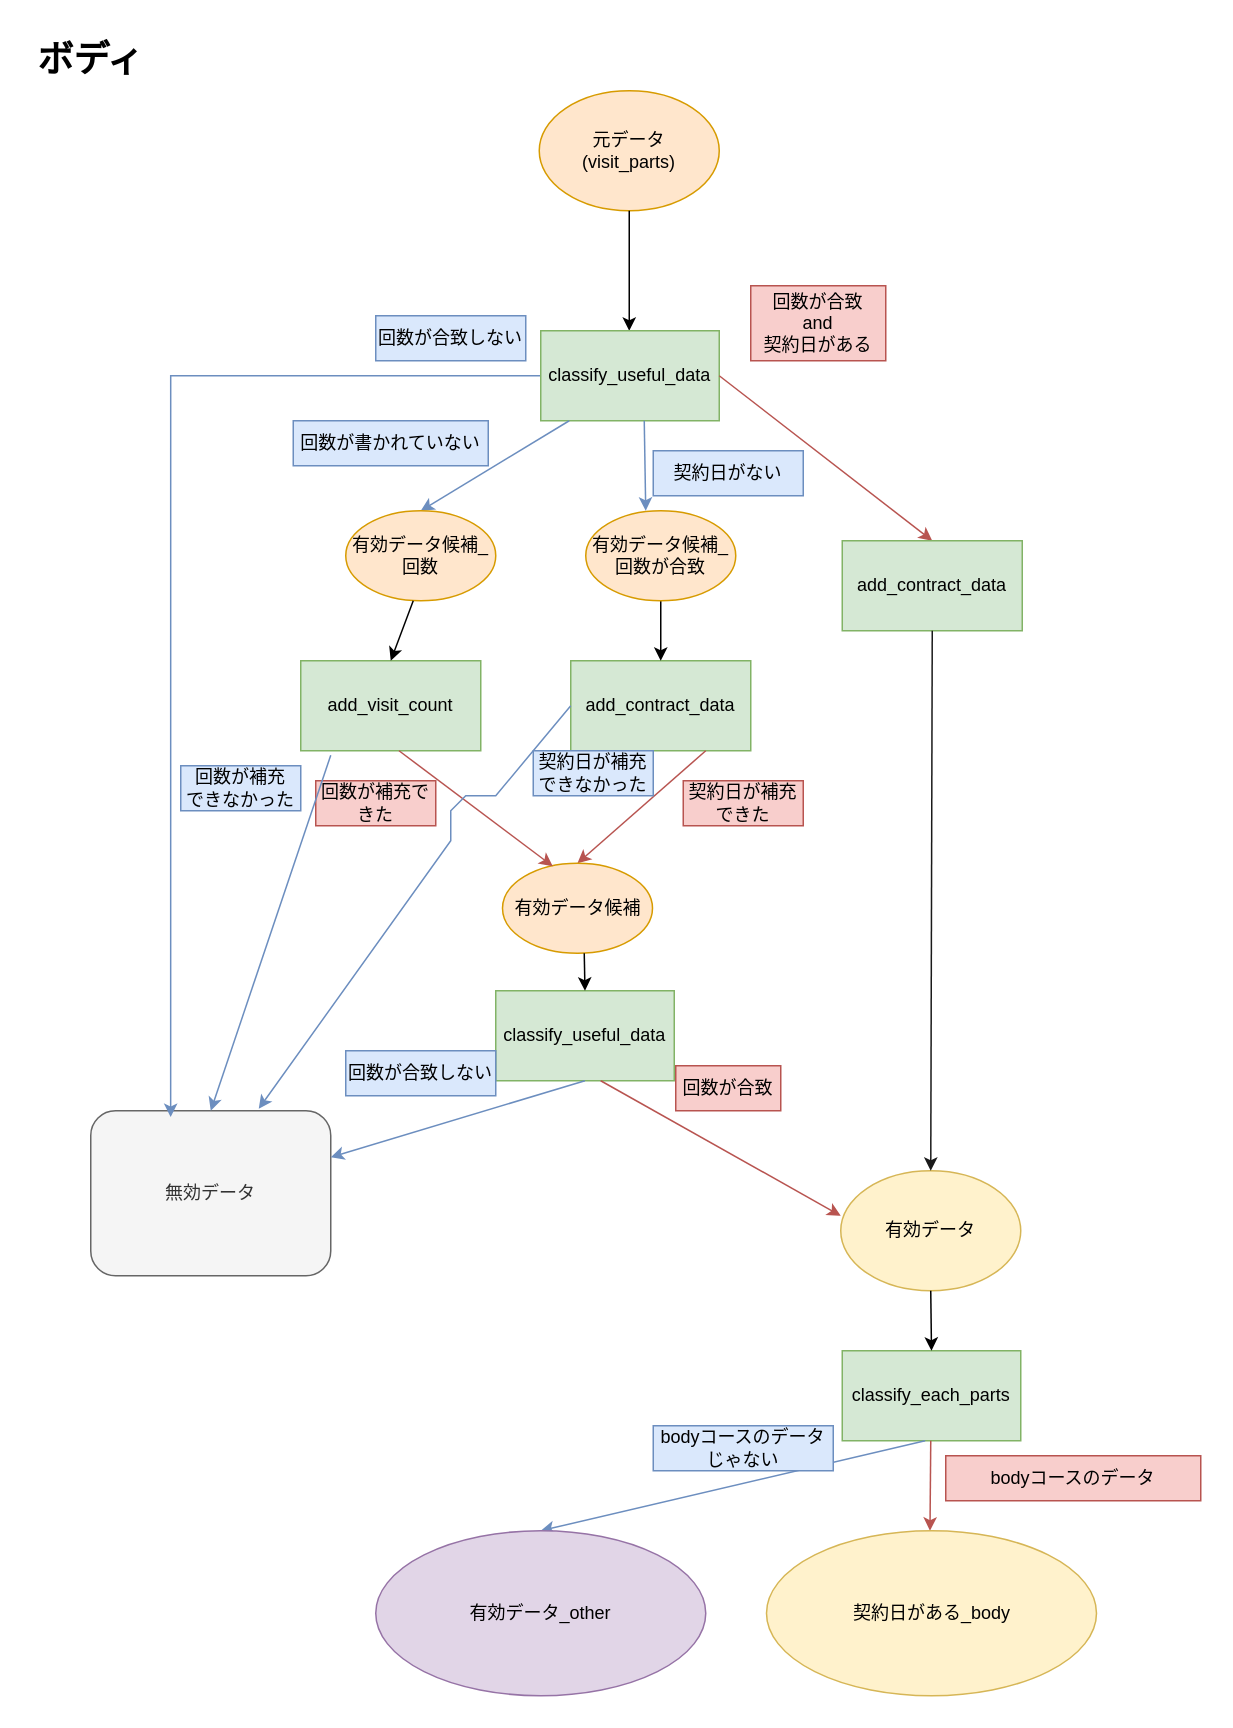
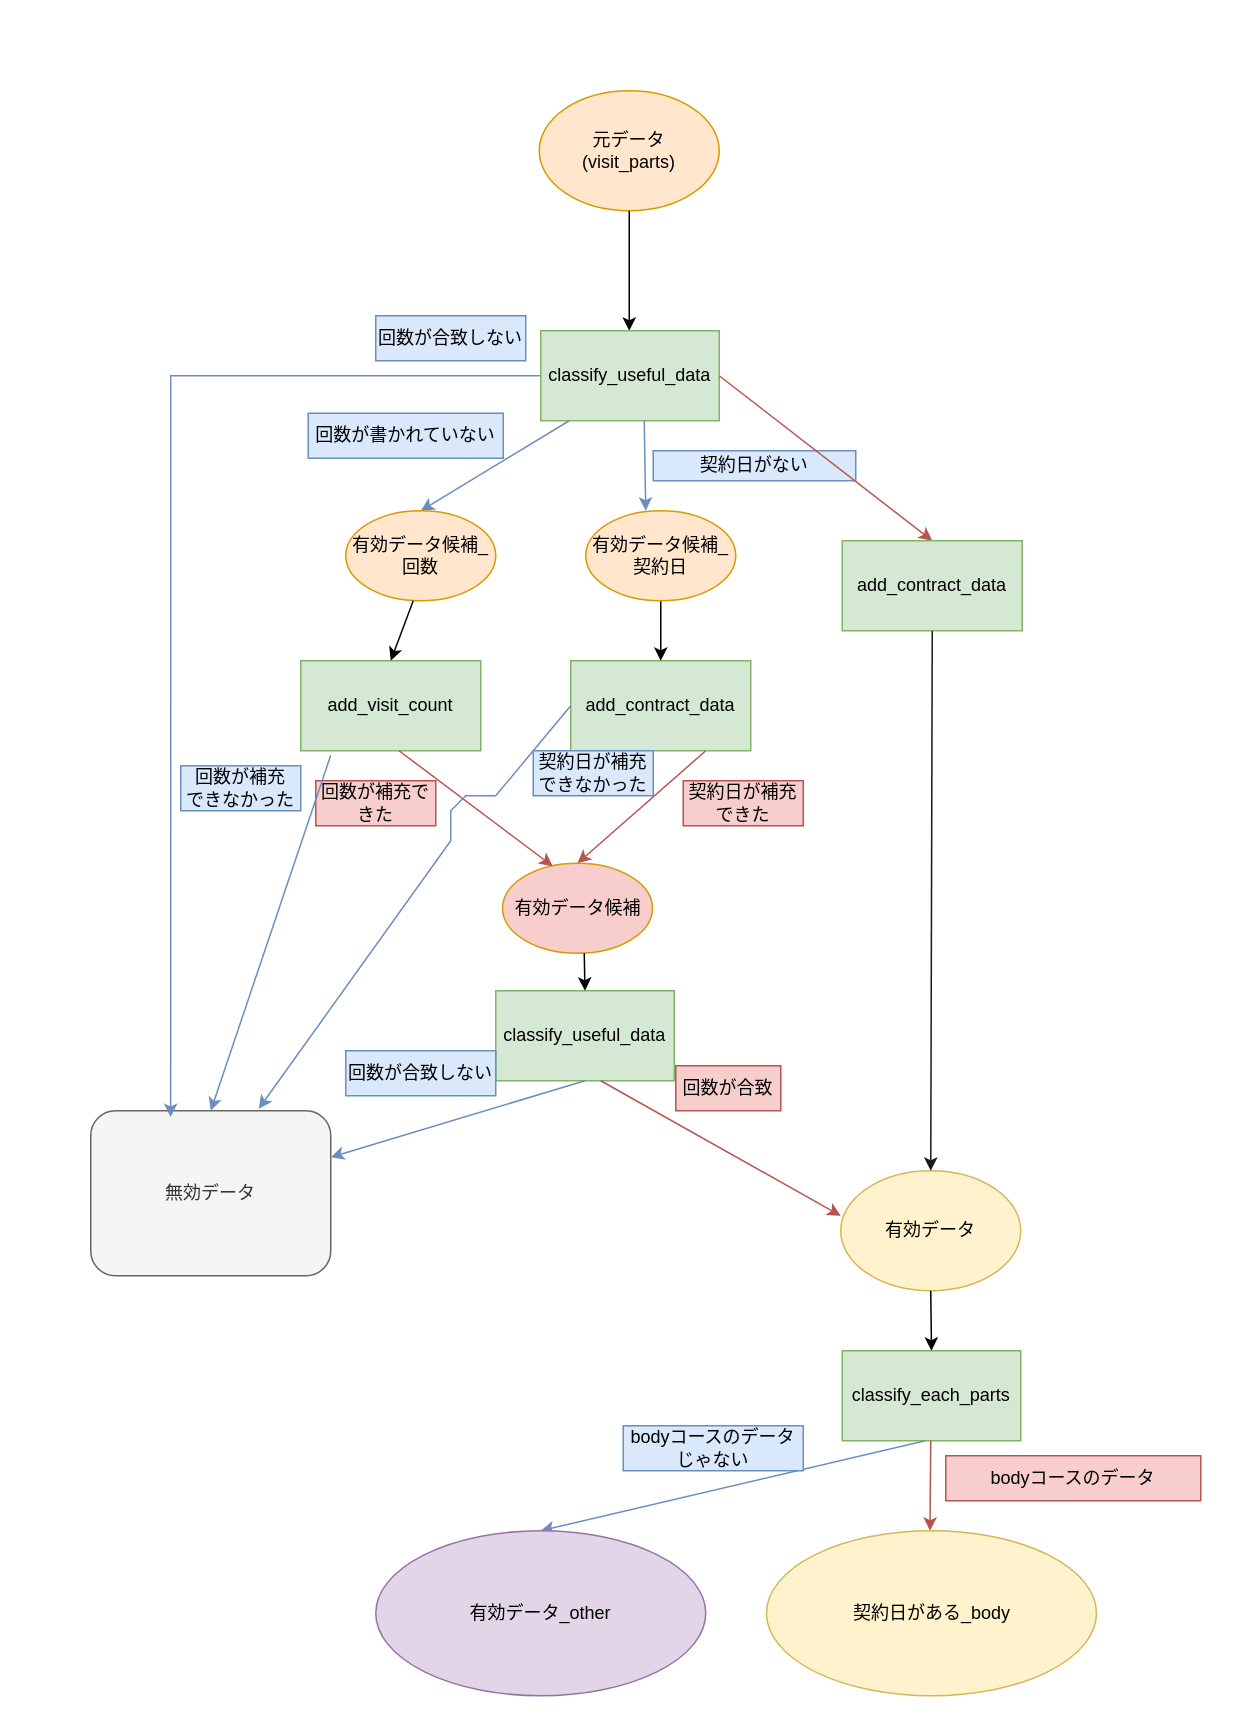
node "ボディ": removed
node "回数が合致 and 契約日がある": removed
node "回数が書かれていない": moved (391, 443) -> (406, 436)
node "契約日がない": size 150x45 -> 203x30
node "有効データ候補_回数が合致": label "有効データ候補_回数が合致" -> "有効データ候補_契約日"
node "有効データ候補": fillcolor #ffe6cc -> #f8cecc
node "bodyコースのデータじゃない": moved (743, 1448) -> (713, 1448)
